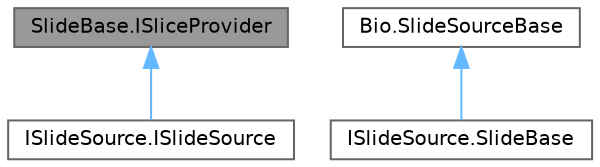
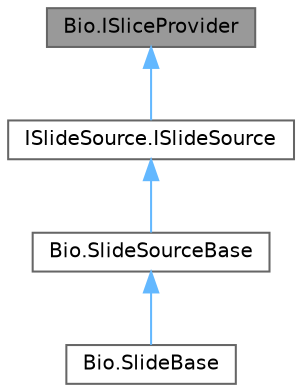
node "SlideBase.ISliceProvider": label "SlideBase.ISliceProvider" -> "Bio.ISliceProvider"
node "ISlideSource.SlideBase": label "ISlideSource.SlideBase" -> "Bio.SlideBase"
edge "Bio.SlideSourceBase" -> "ISlideSource.ISlideSource": added
